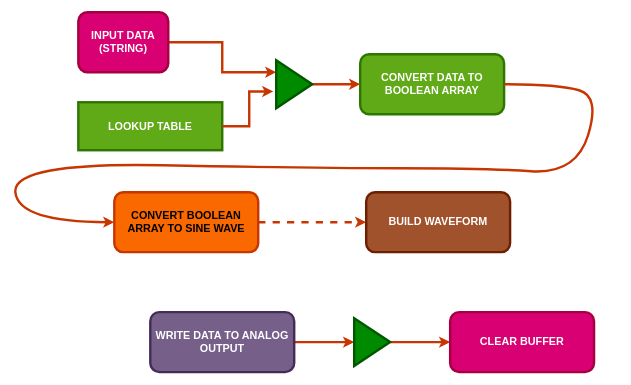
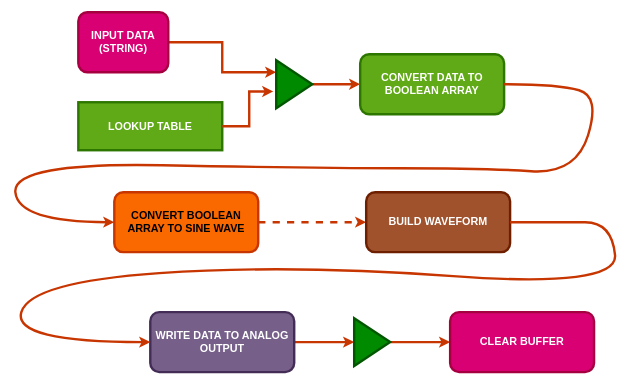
edge "BUILD WAVEFORM" -> "WRITE DATA TO ANALOG OUTPUT": added
